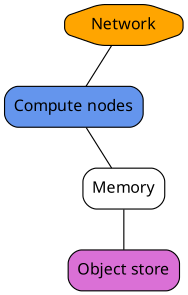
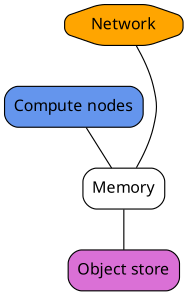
edge "Network" -- "Compute nodes": now "Network" -- "Memory"
